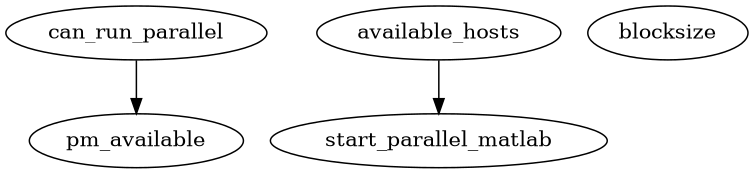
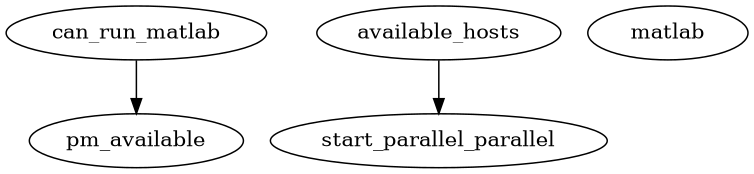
node "can_run_parallel": label "can_run_parallel" -> "can_run_matlab"
node "blocksize": label "blocksize" -> "matlab"
node "start_parallel_matlab": label "start_parallel_matlab" -> "start_parallel_parallel"
